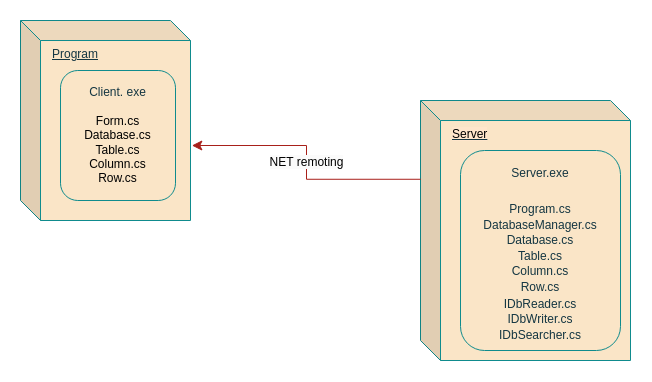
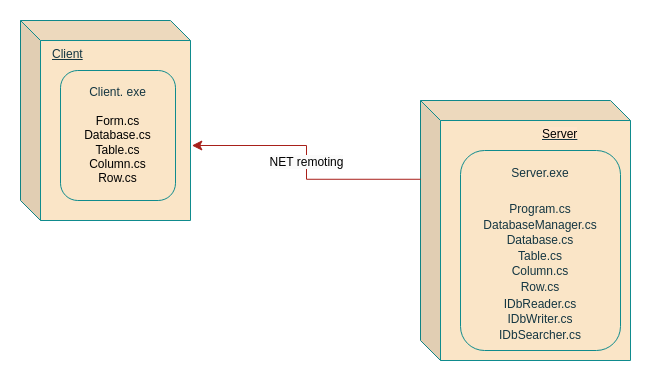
node "Program": label "Program" -> "Client"
node "Server": moved (471, 131) -> (561, 131)
